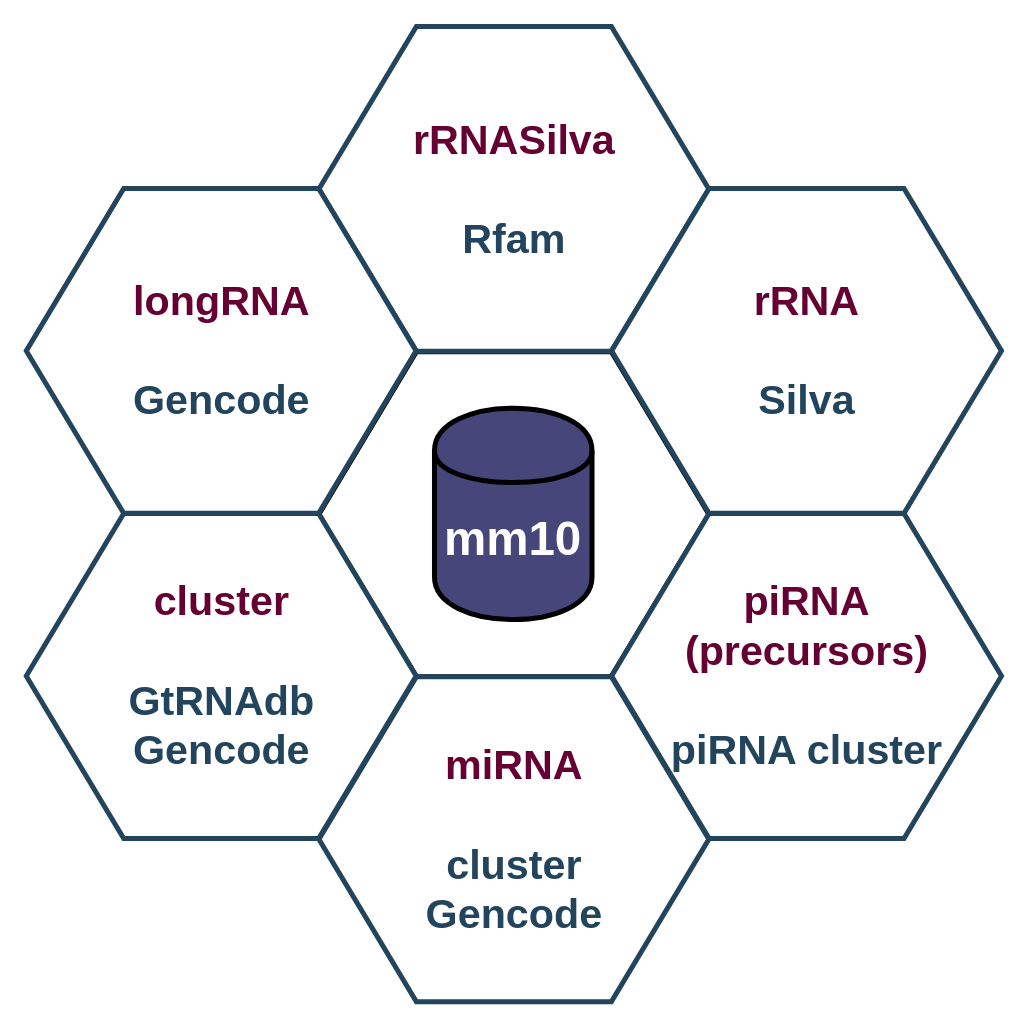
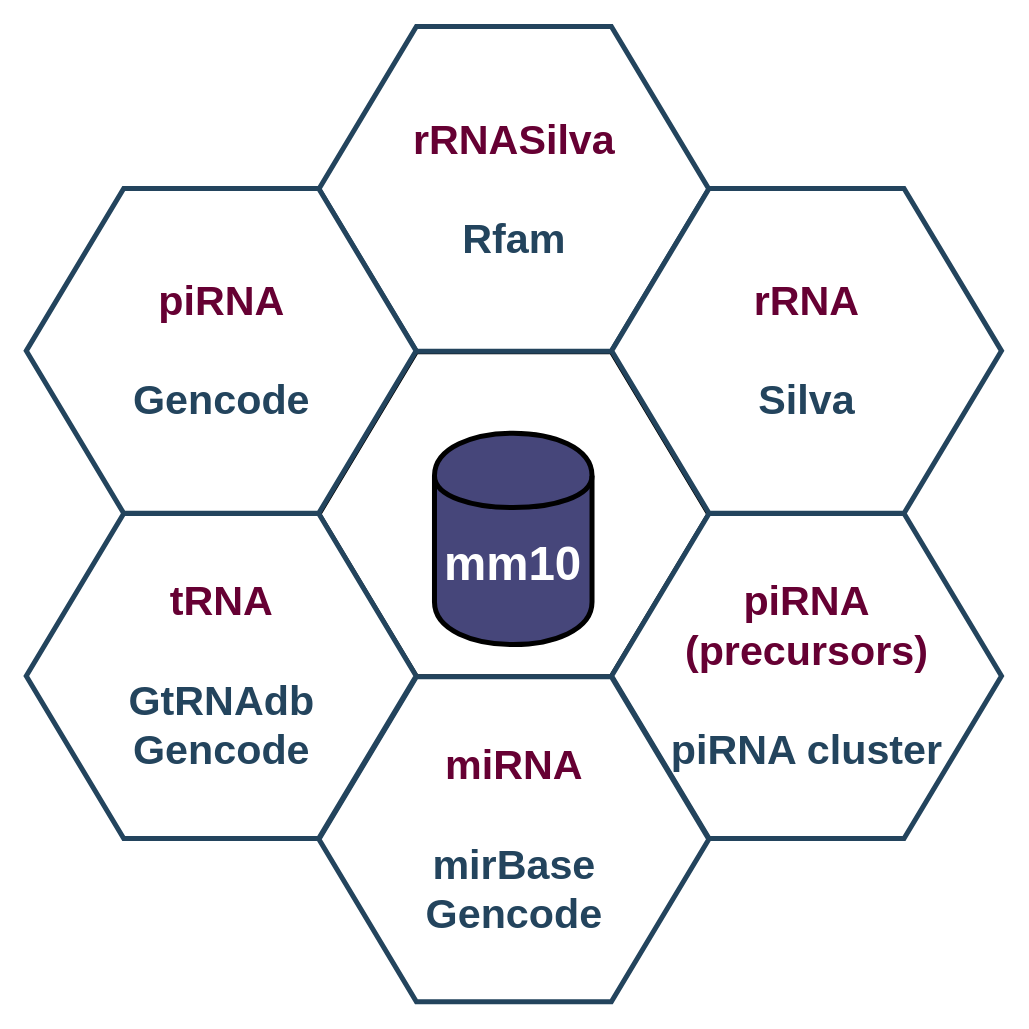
node "longRNAGencode": label "longRNAGencode" -> "piRNAGencode"
node "mm10": moved (513, 514) -> (513, 539)
node "clusterGtRNAdbGencode": label "clusterGtRNAdbGencode" -> "tRNAGtRNAdbGencode"
node "miRNAclusterGencode": label "miRNAclusterGencode" -> "miRNAmirBaseGencode"
